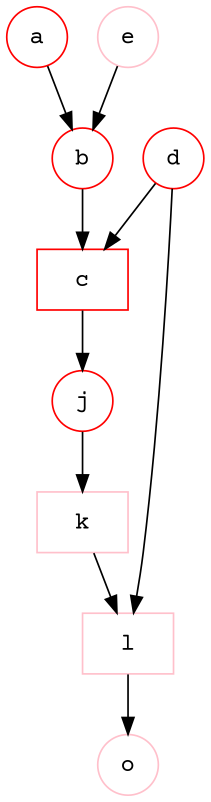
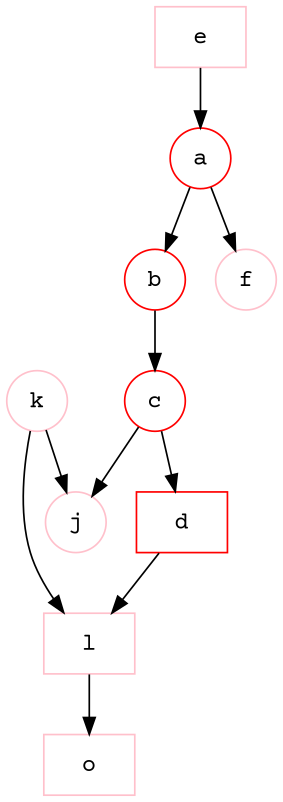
node "e": shape circle -> box
edge "e" -> "b": now "e" -> "a"
node "d": shape circle -> box
edge "d" -> "c": reversed
node "c": shape box -> circle
node "f": added
node "j": color red -> pink
edge "j" -> "k": reversed
node "k": shape box -> circle
node "o": shape circle -> box
